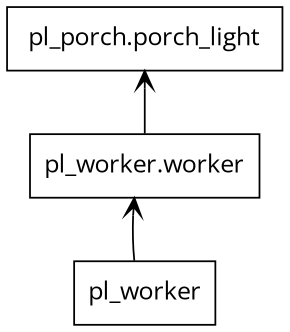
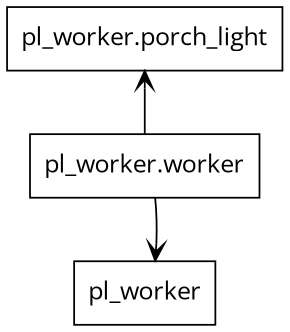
node "pl_porch.porch_light": label "pl_porch.porch_light" -> "pl_worker.porch_light"
edge "pl_worker" -> "pl_worker.worker": reversed
